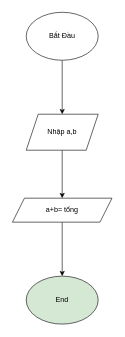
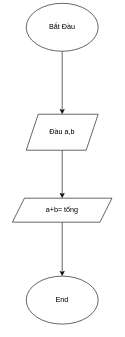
node "Bắt Đầu": moved (62, 36) -> (62, 27)
node "Nhập a,b": label "Nhập a,b" -> "Đầu a,b"
node "End": fillcolor #d5e8d4 -> #ffffff
